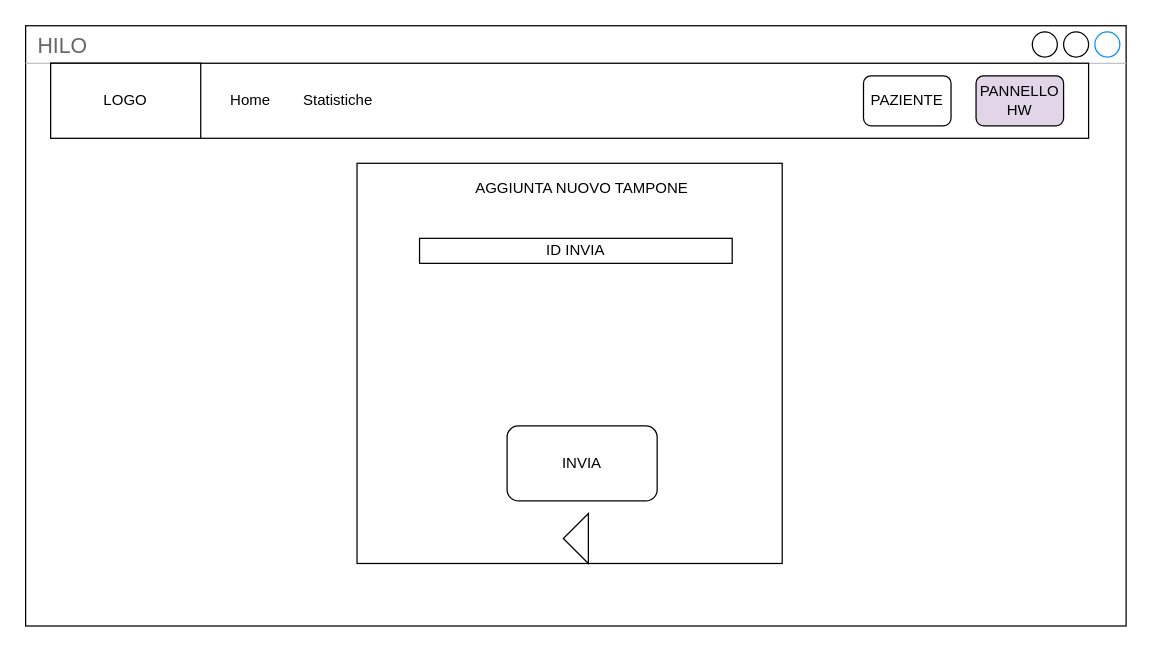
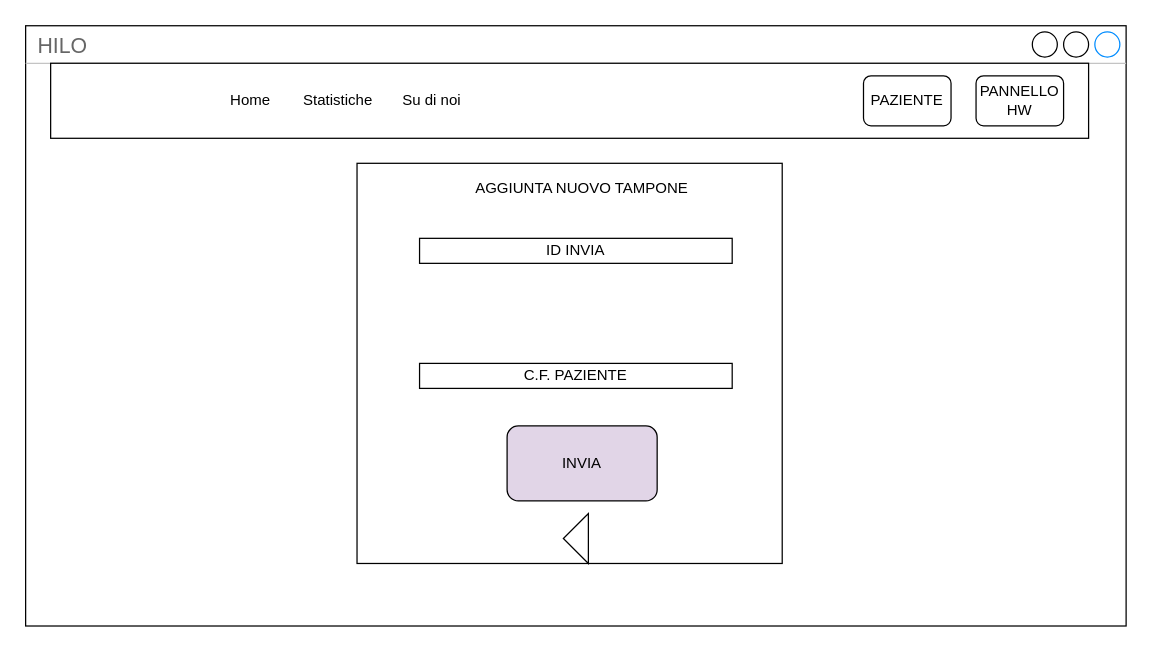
node "LOGO": removed
node "Su di noi": added
node "PANNELLO HW": fillcolor #e1d5e7 -> #ffffff
node "C.F. PAZIENTE": added
node "INVIA": fillcolor #ffffff -> #e1d5e7
